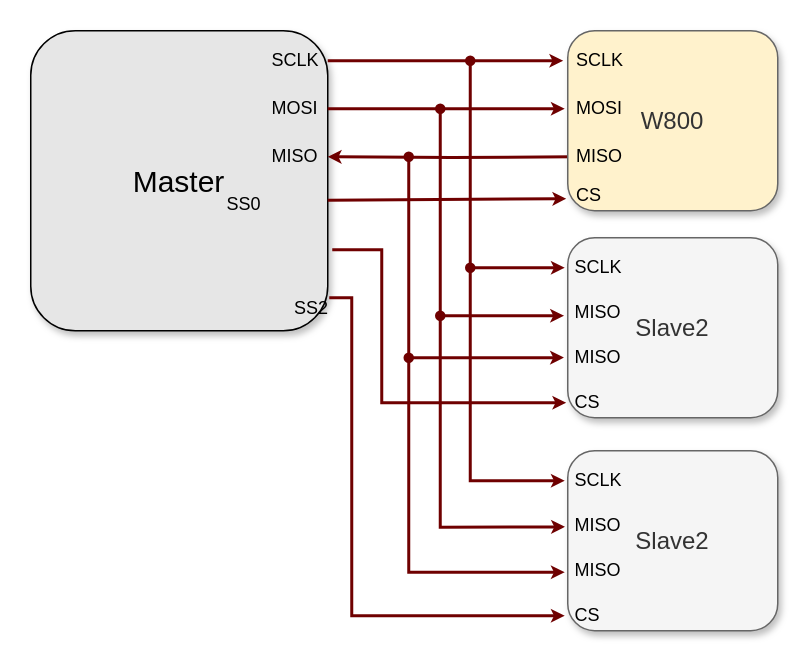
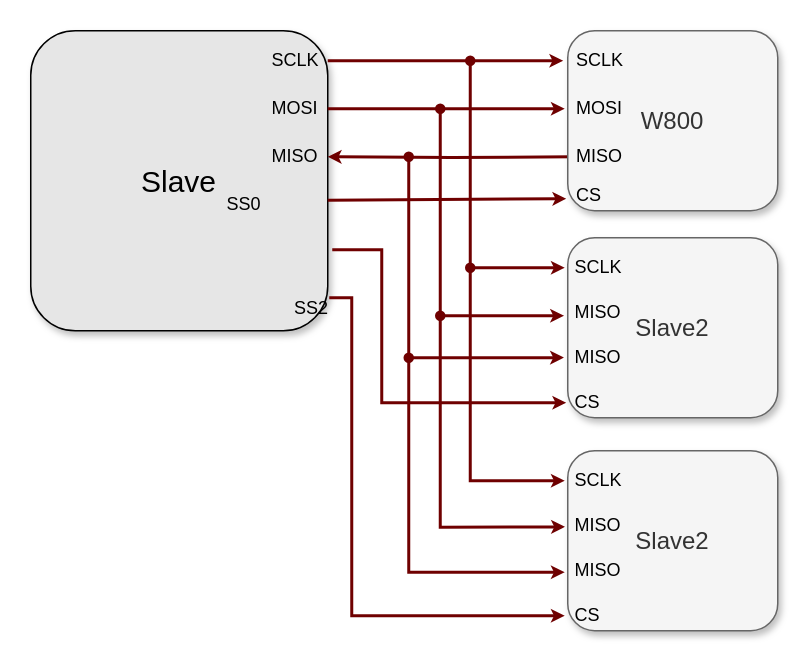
node "W800": fillcolor #fff2cc -> #f5f5f5
node "Master": label "Master" -> "Slave"
